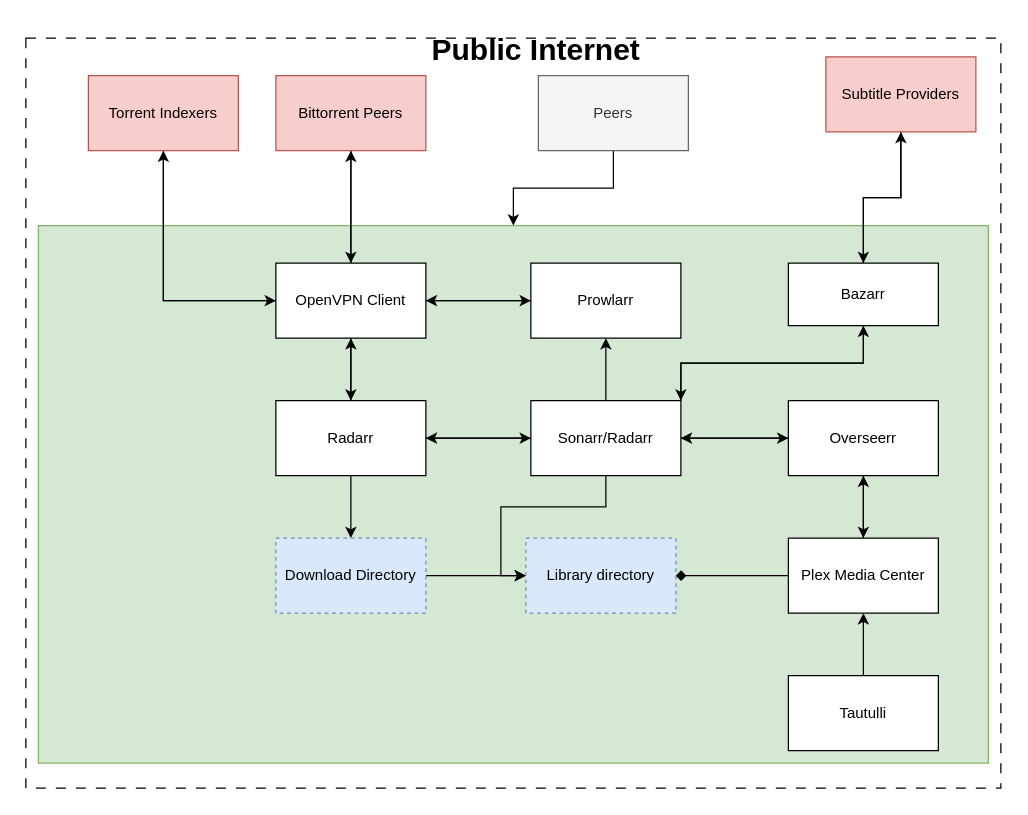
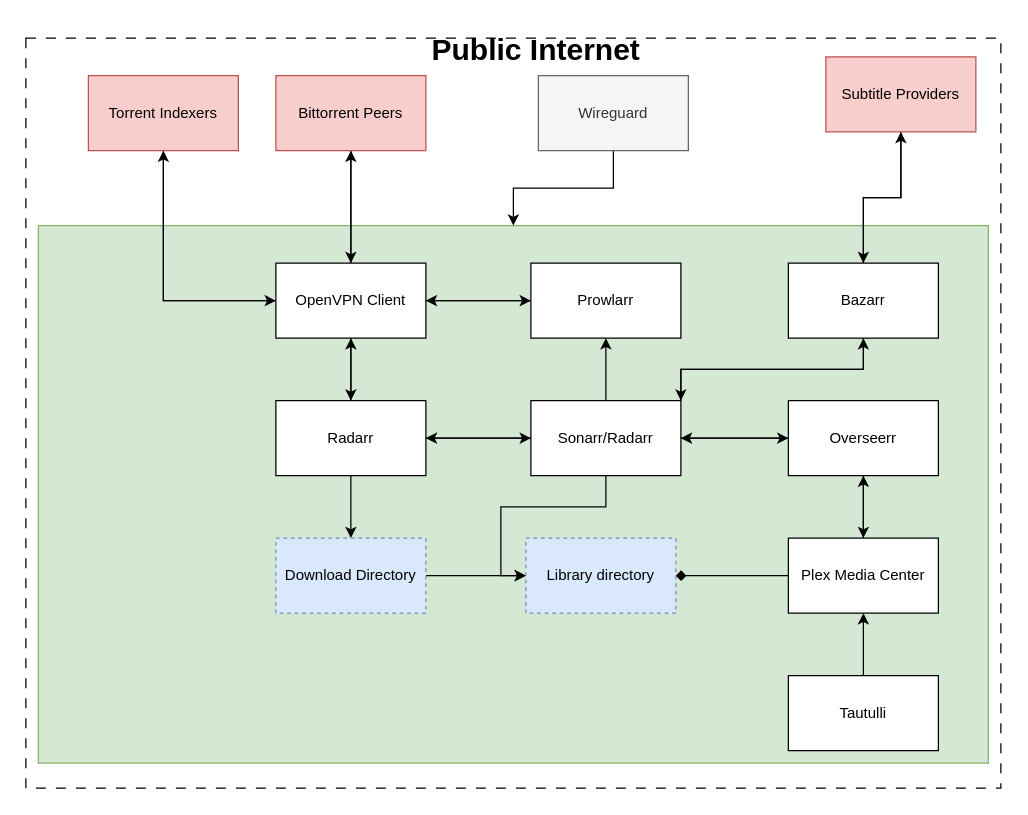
node "Peers": label "Peers" -> "Wireguard"
node "Bazarr": size 150x63 -> 150x75
